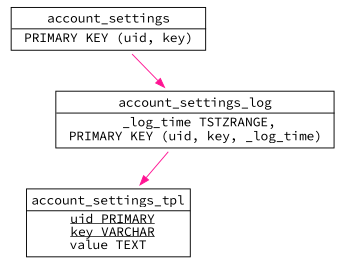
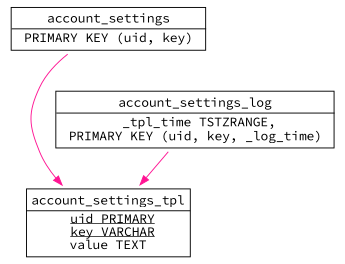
edge "account_settings" -> "account_settings_log": now "account_settings" -> "account_settings_tpl"
node "account_settings_log": text "_log_time TSTZRANGE," -> "_tpl_time TSTZRANGE,"
